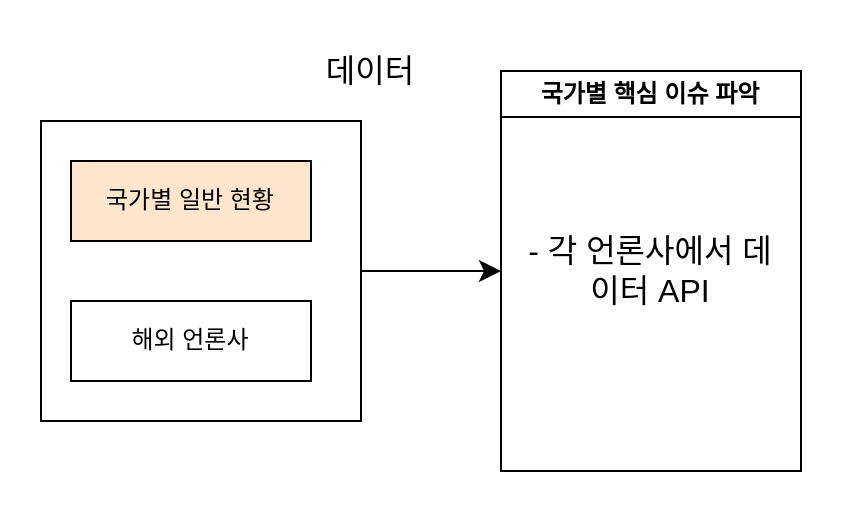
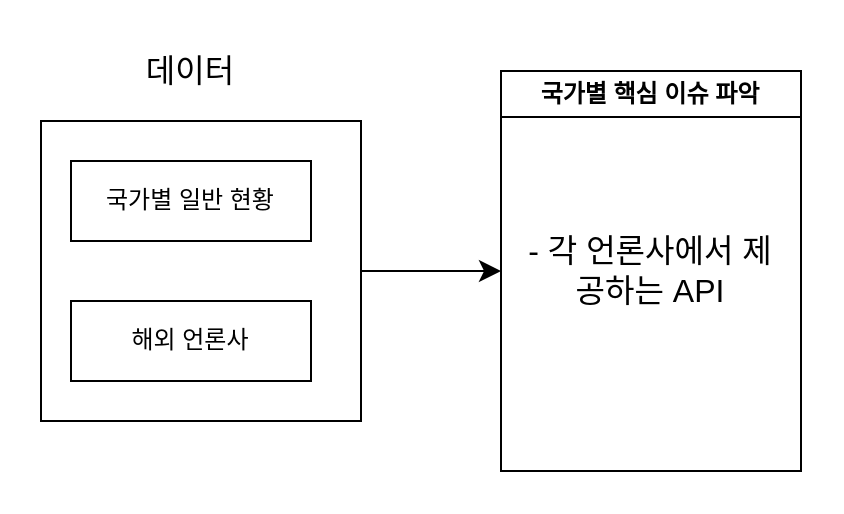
node "데이터": moved (371, 71) -> (191, 71)
node "국가별 일반 현황": fillcolor #ffe6cc -> #ffffff
node "- 각 언론사에서 데이터 API": label "- 각 언론사에서 데이터 API" -> "- 각 언론사에서 제공하는 API"
